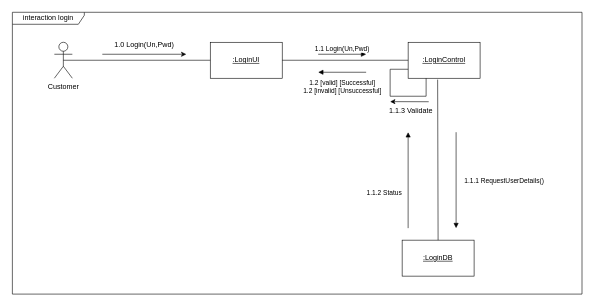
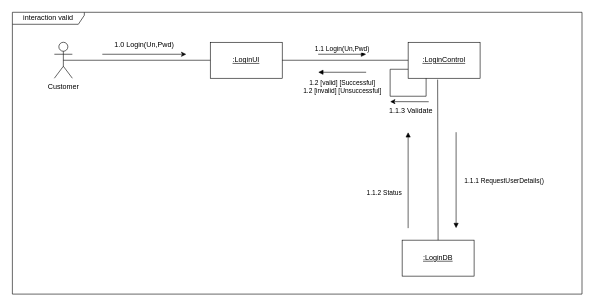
node "interaction login": label "interaction login" -> "interaction valid"
